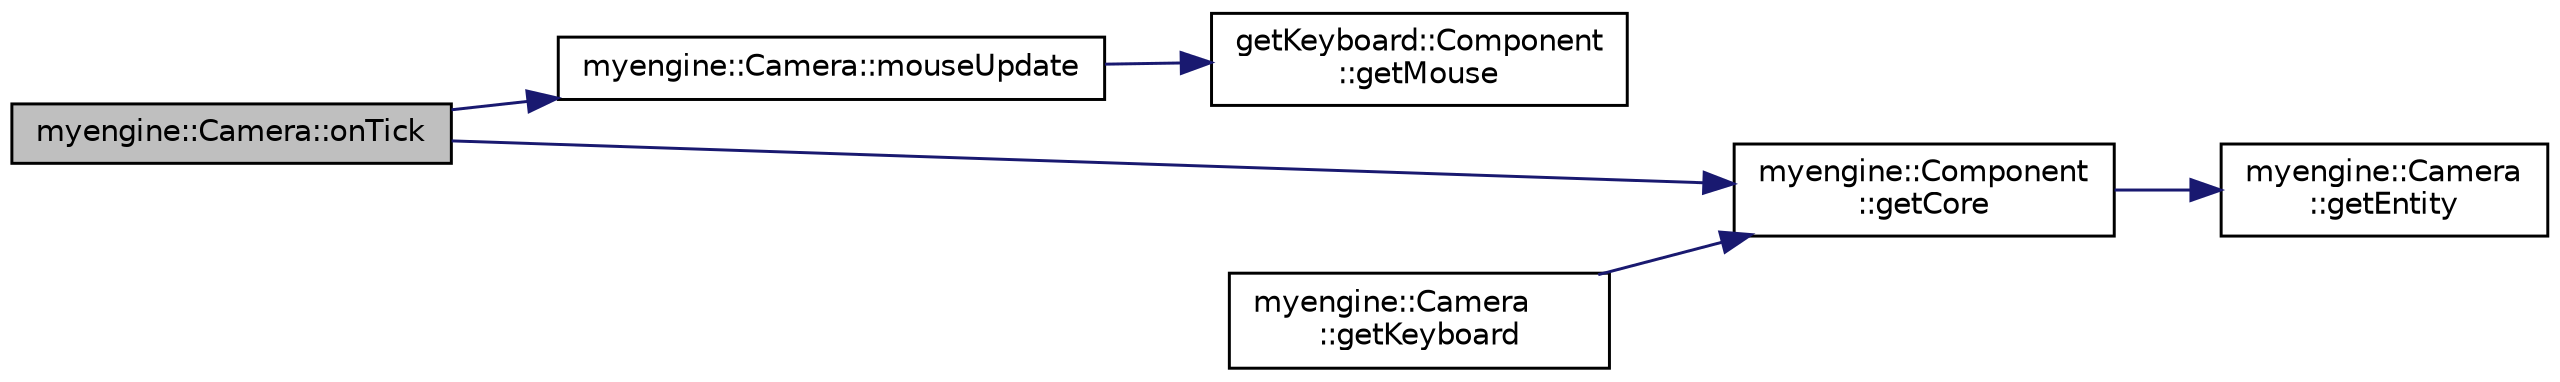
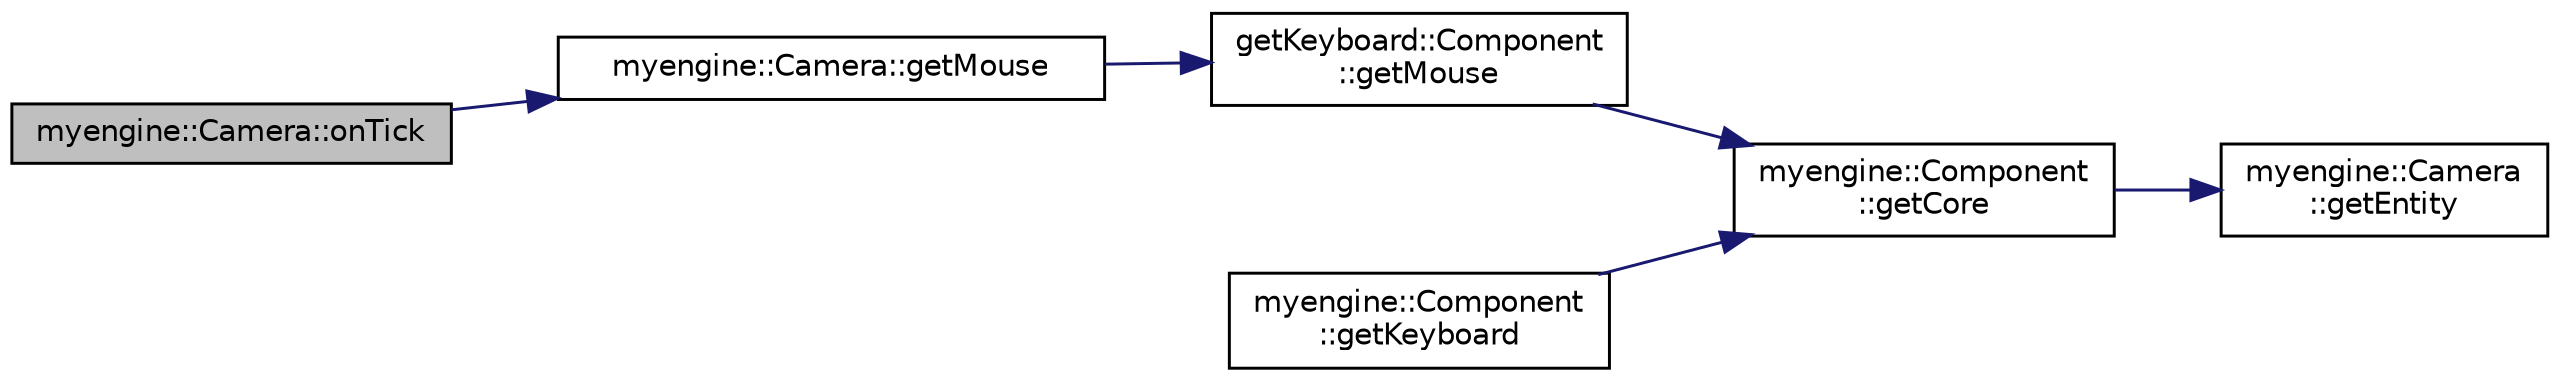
node "myengine::Camera::mouseUpdate": label "myengine::Camera::mouseUpdate" -> "myengine::Camera::getMouse"
edge "myengine::Camera::onTick" -> "myengine::Component ::getCore": now "getKeyboard::Component ::getMouse" -> "myengine::Component ::getCore"
node "myengine::Camera ::getKeyboard": label "myengine::Camera ::getKeyboard" -> "myengine::Component ::getKeyboard"
